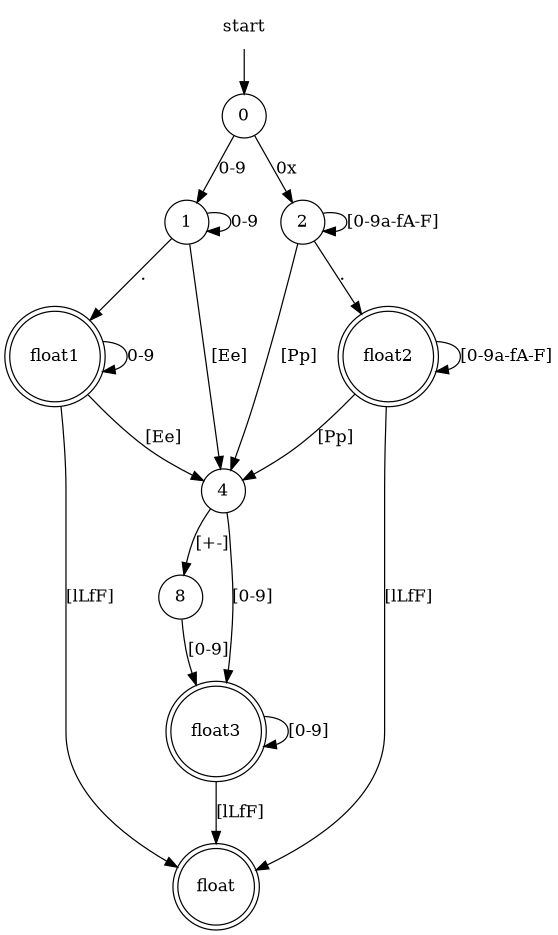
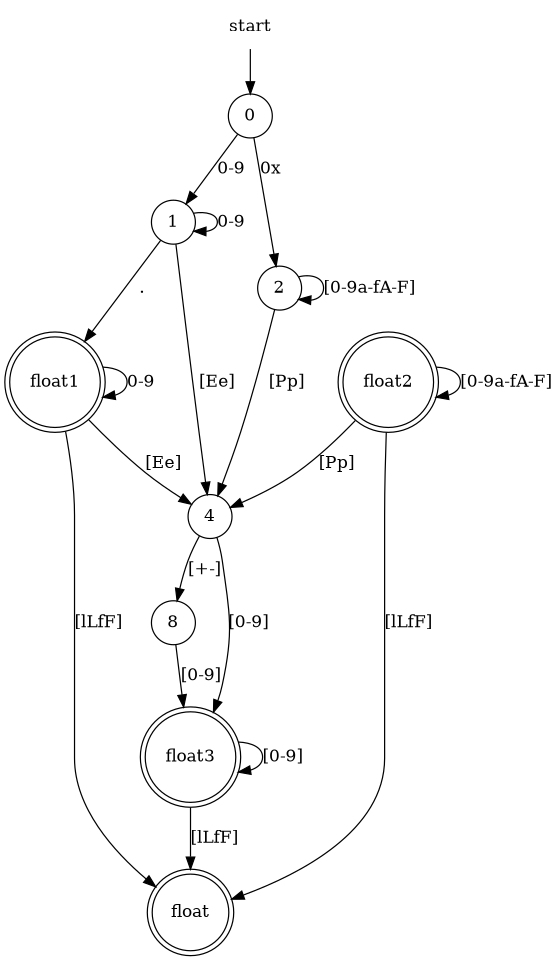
edge "2" -> "float2": removed, label "."
